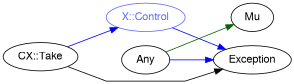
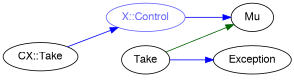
edge "X::Control" -> "Exception": now "X::Control" -> "Mu"
node "Any": label "Any" -> "Take"
edge "CX::Take" -> "Exception": removed
